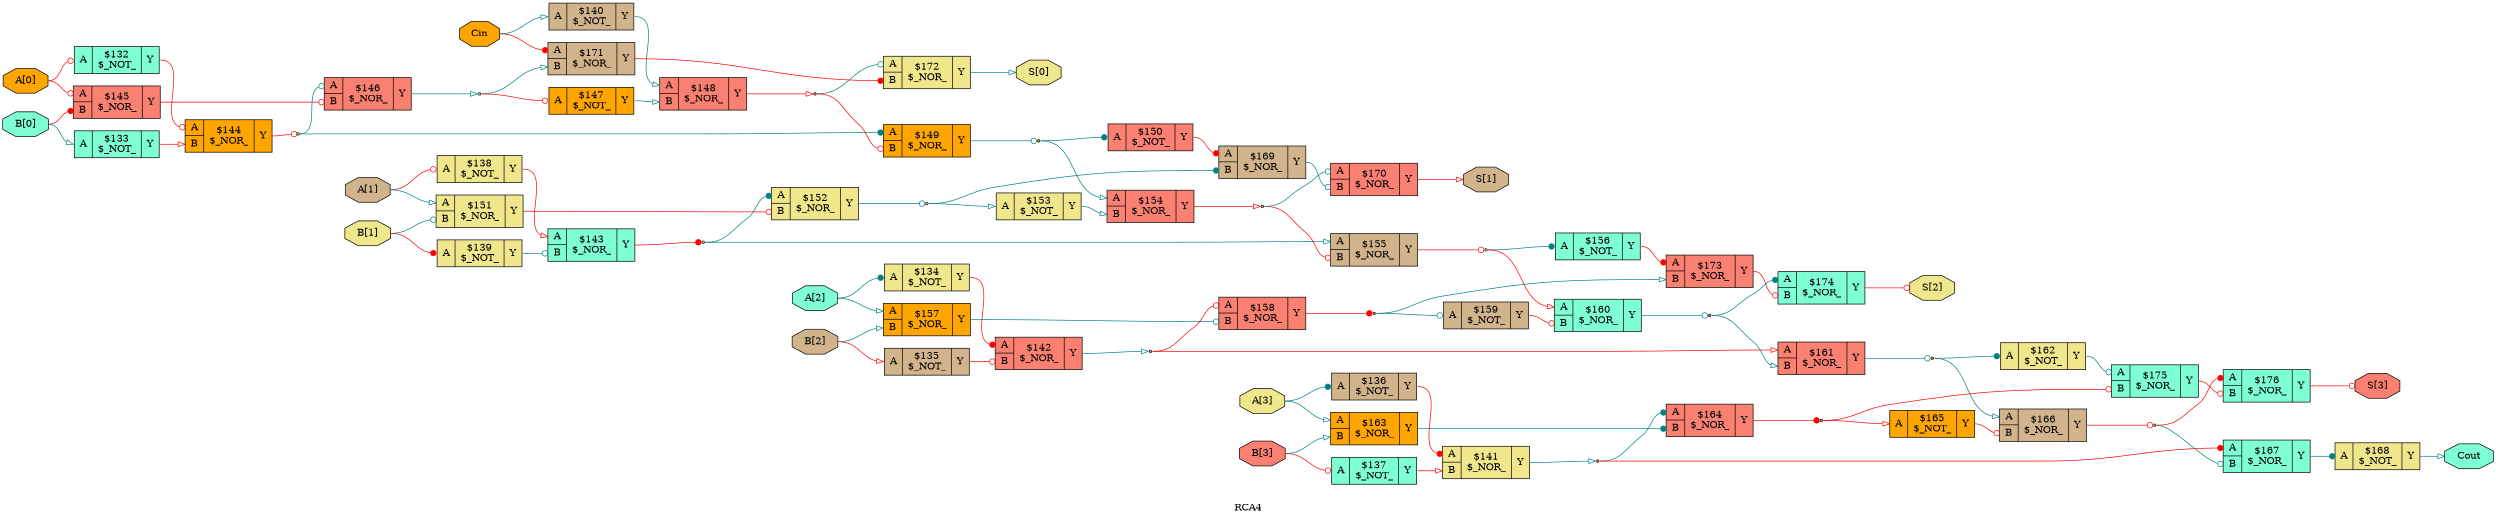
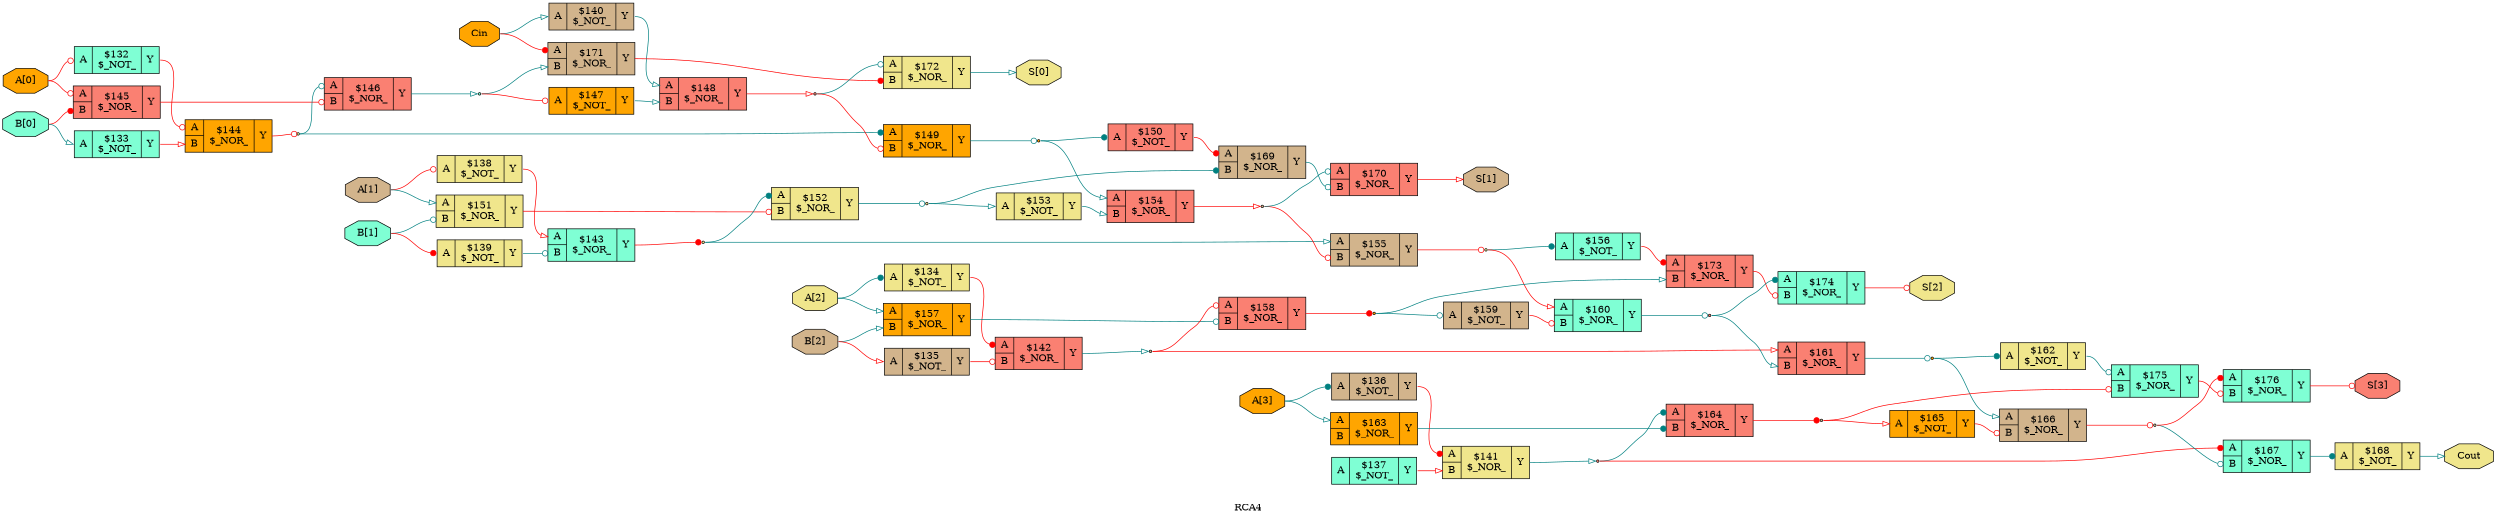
node "B[1]": fillcolor khaki -> aquamarine
node "A[2]": fillcolor aquamarine -> khaki
node "A[3]": fillcolor khaki -> orange
node "B[3]": removed
node "Cout": fillcolor aquamarine -> khaki
